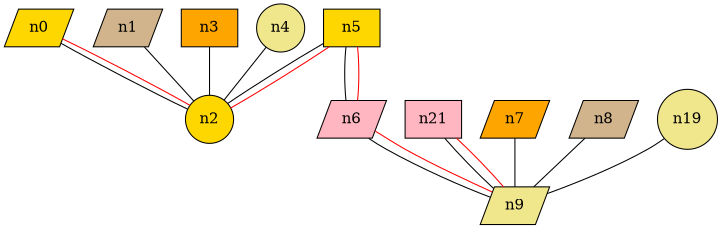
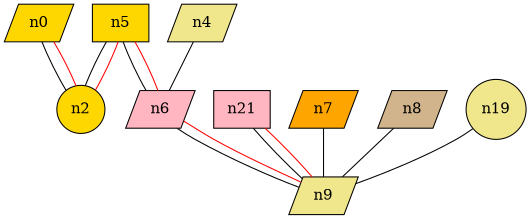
node "n1": removed
node "n3": removed
node "n4": shape circle -> parallelogram
edge "n4" -- "n2": now "n4" -- "n6"
